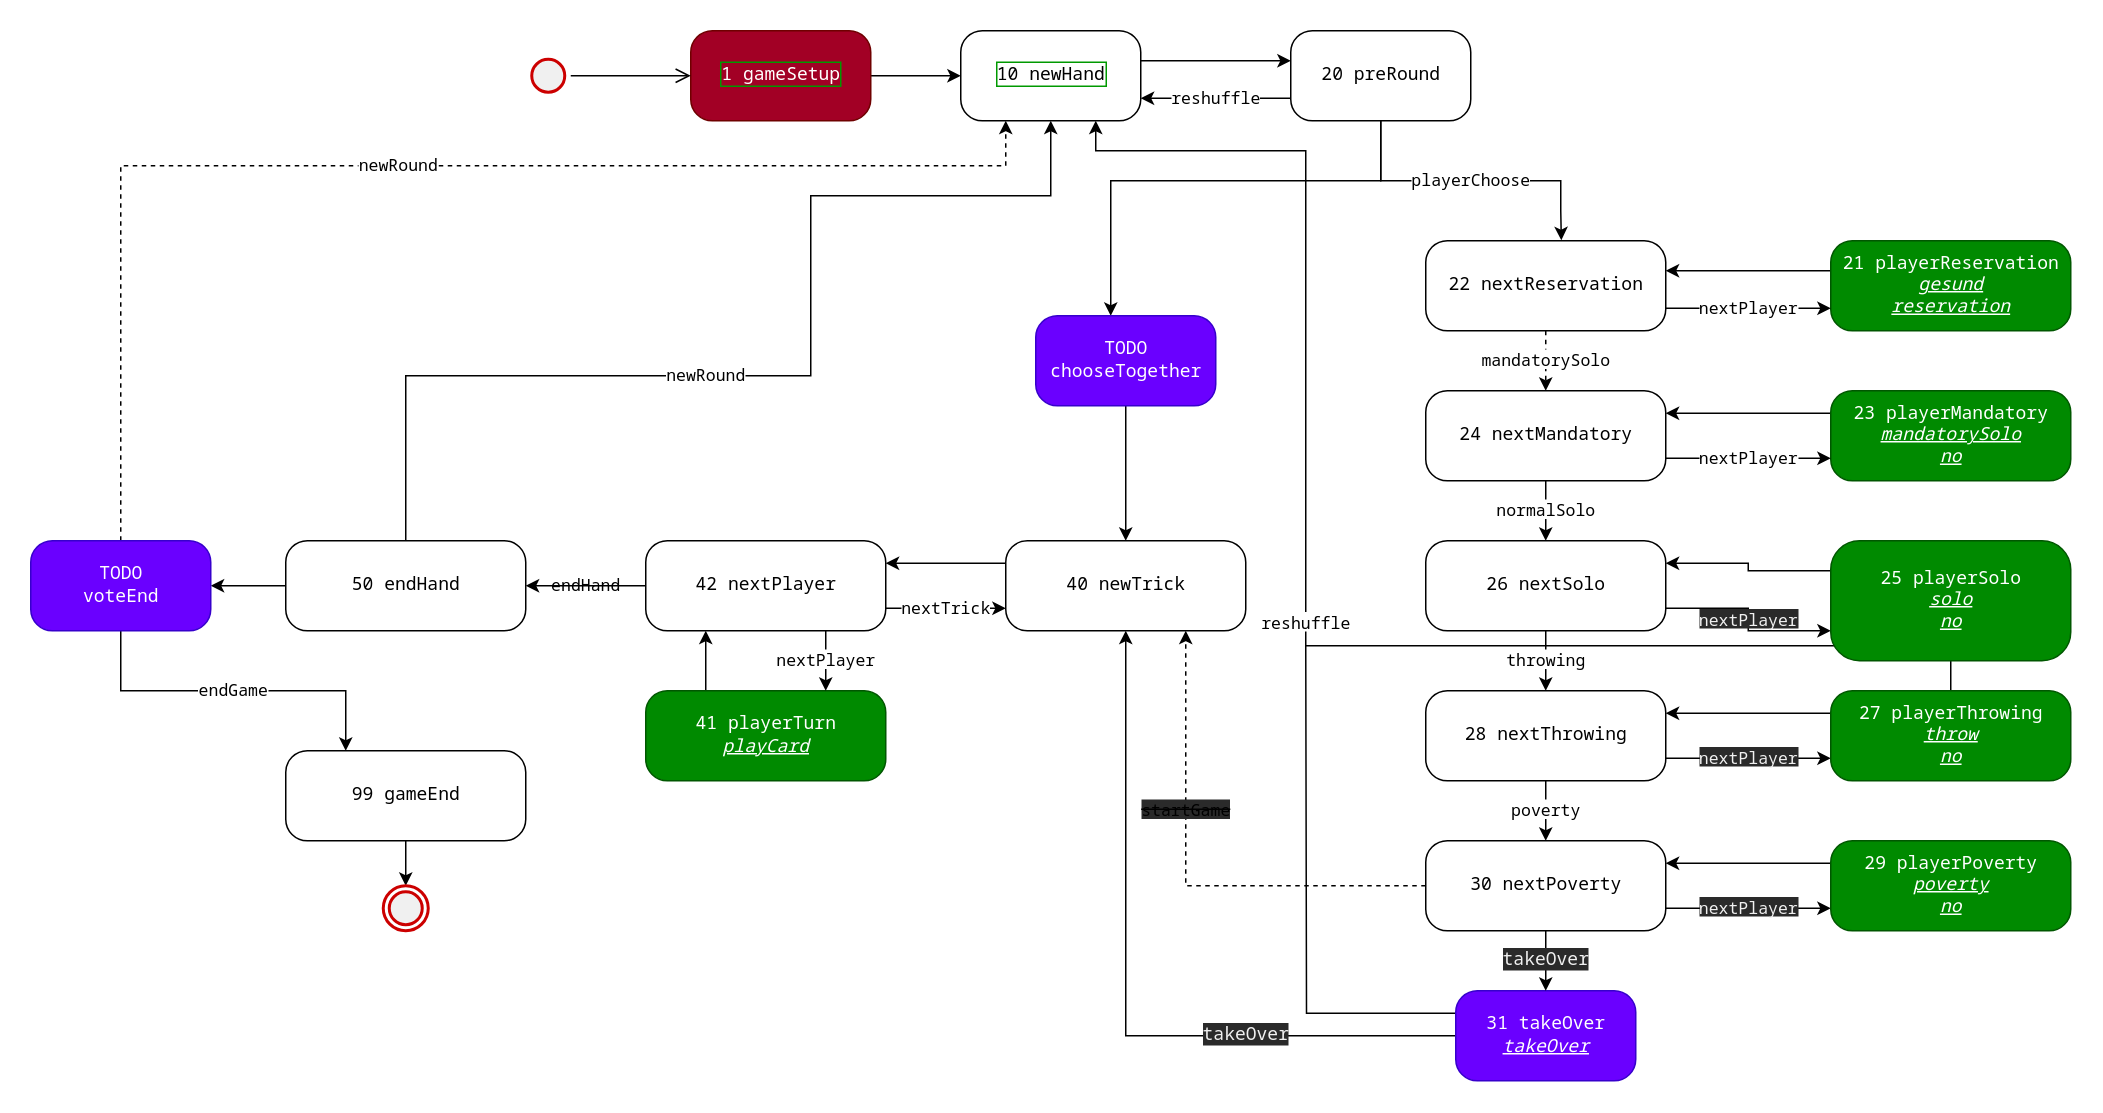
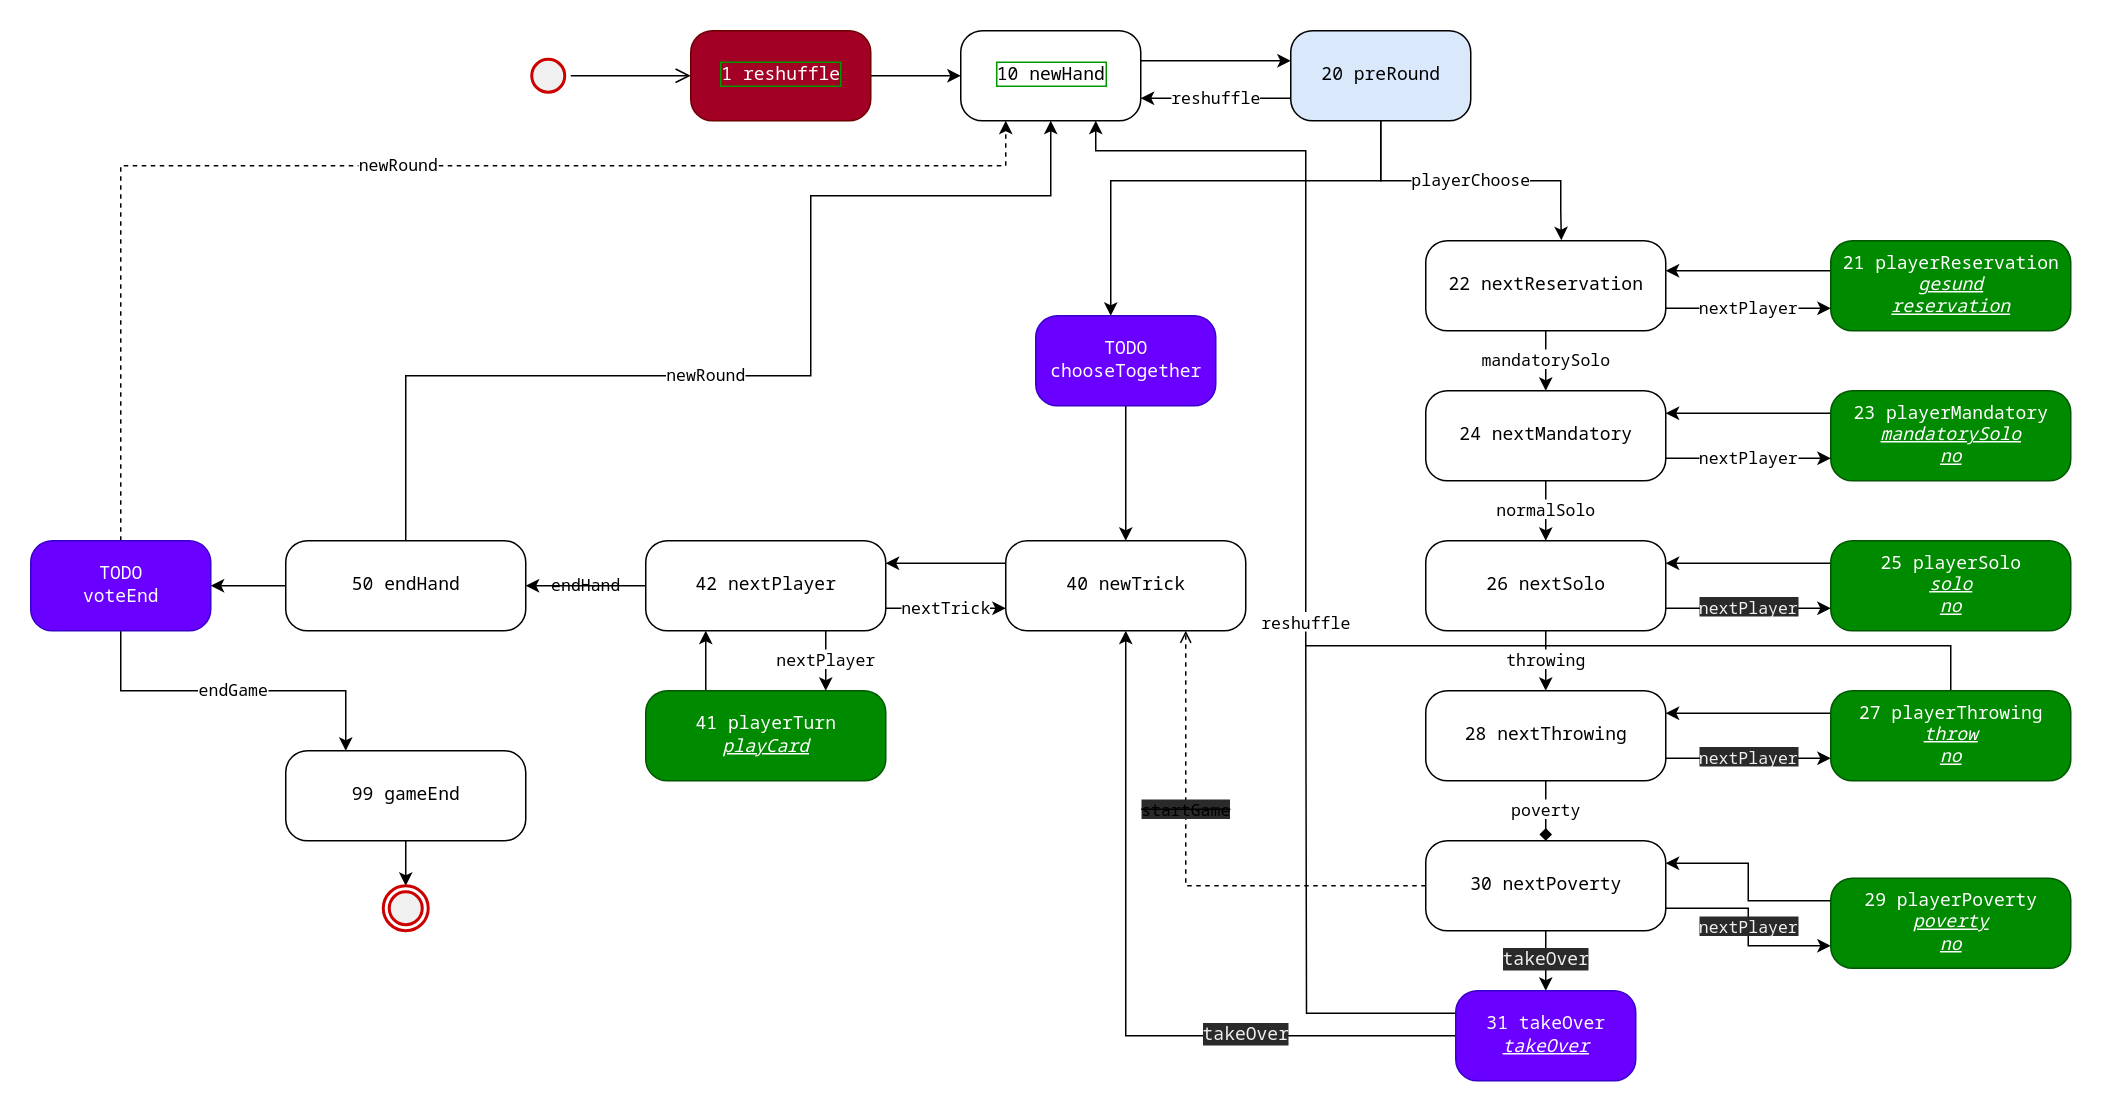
node "1 gameSetup": label "1 gameSetup" -> "1 reshuffle"
node "20 preRound": fillcolor #ffffff -> #dae8fc
edge "22 nextReservation" -> "24 nextMandatory": style dashed -> solid
node "25 playerSolo solo no": size 240x120 -> 240x90
edge "30 nextPoverty" -> "40 newTrick": arrowhead classic -> open
edge "28 nextThrowing" -> "30 nextPoverty": arrowhead classic -> diamond
node "29 playerPoverty poverty no": moved (1951, 886) -> (1951, 923)
